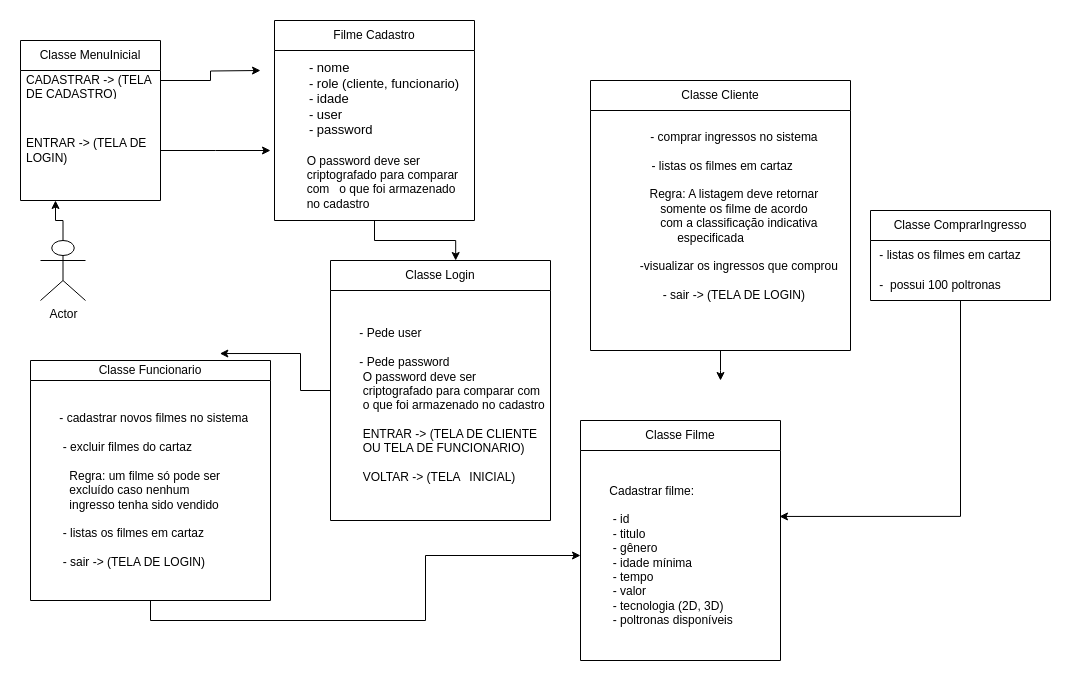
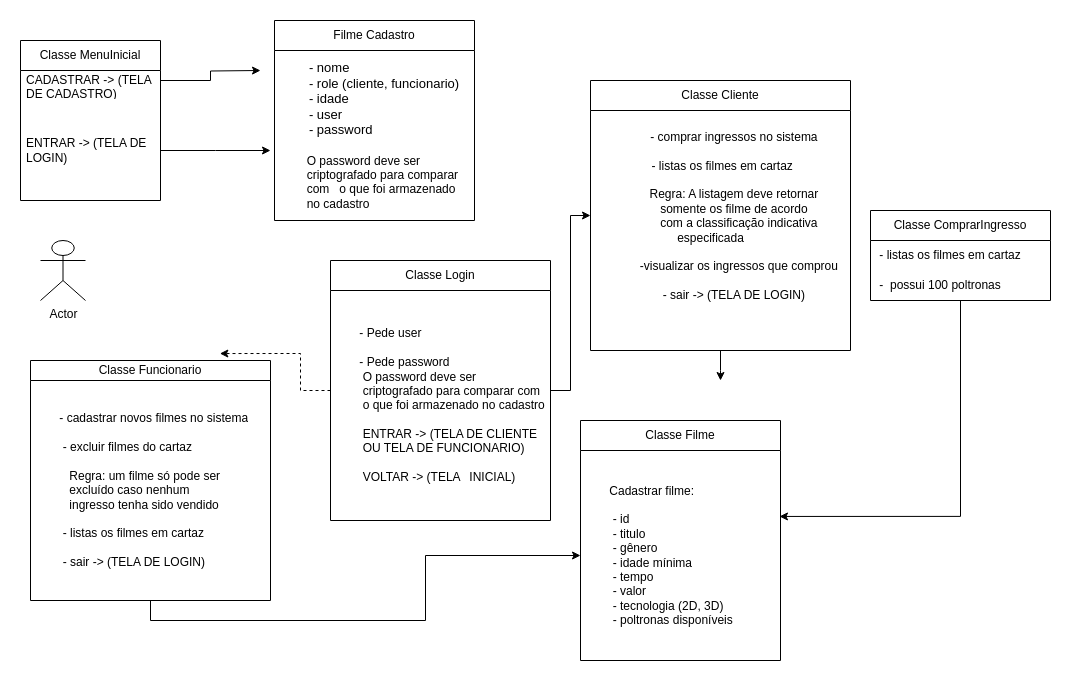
edge "Actor" -> "Classe MenuInicial": removed
edge "Filme Cadastro" -> "Classe Login": removed
edge "Classe Login" -> "Classe Cliente": added
edge "Classe Login" -> "Classe Funcionario": style solid -> dashed
